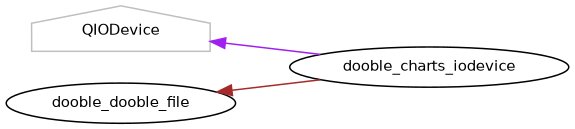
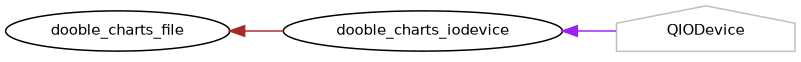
edge "dooble_charts_iodevice" -> "QIODevice": reversed
node "dooble_dooble_file": label "dooble_dooble_file" -> "dooble_charts_file"
